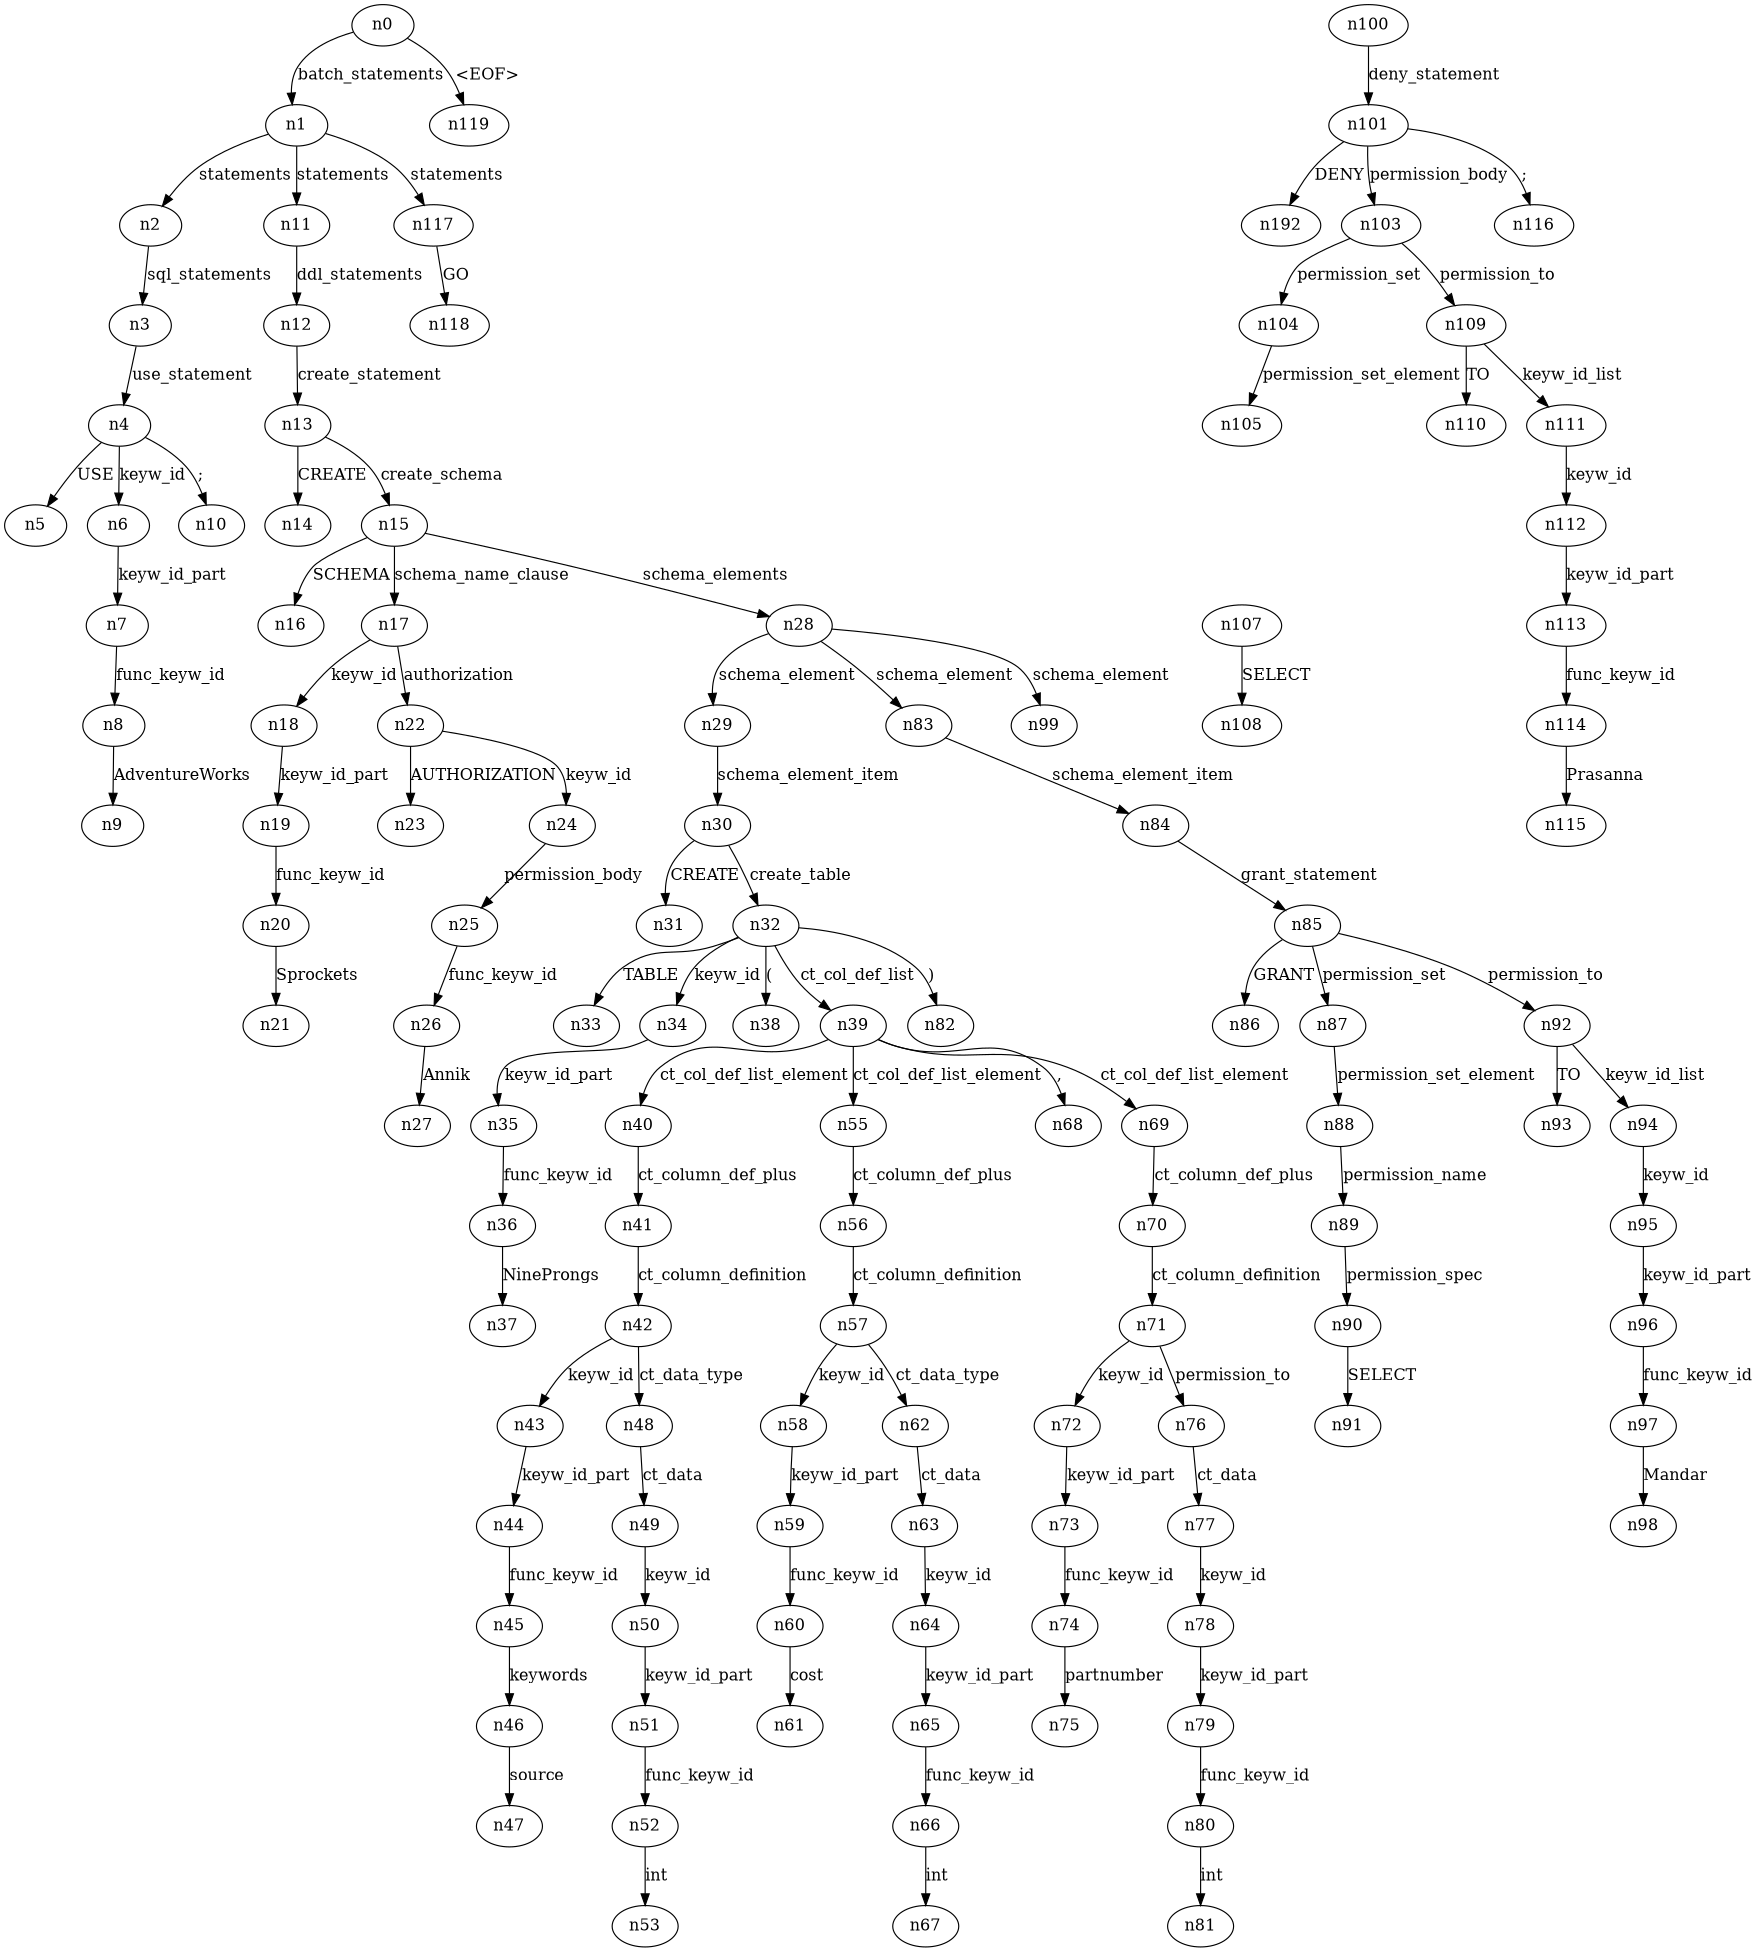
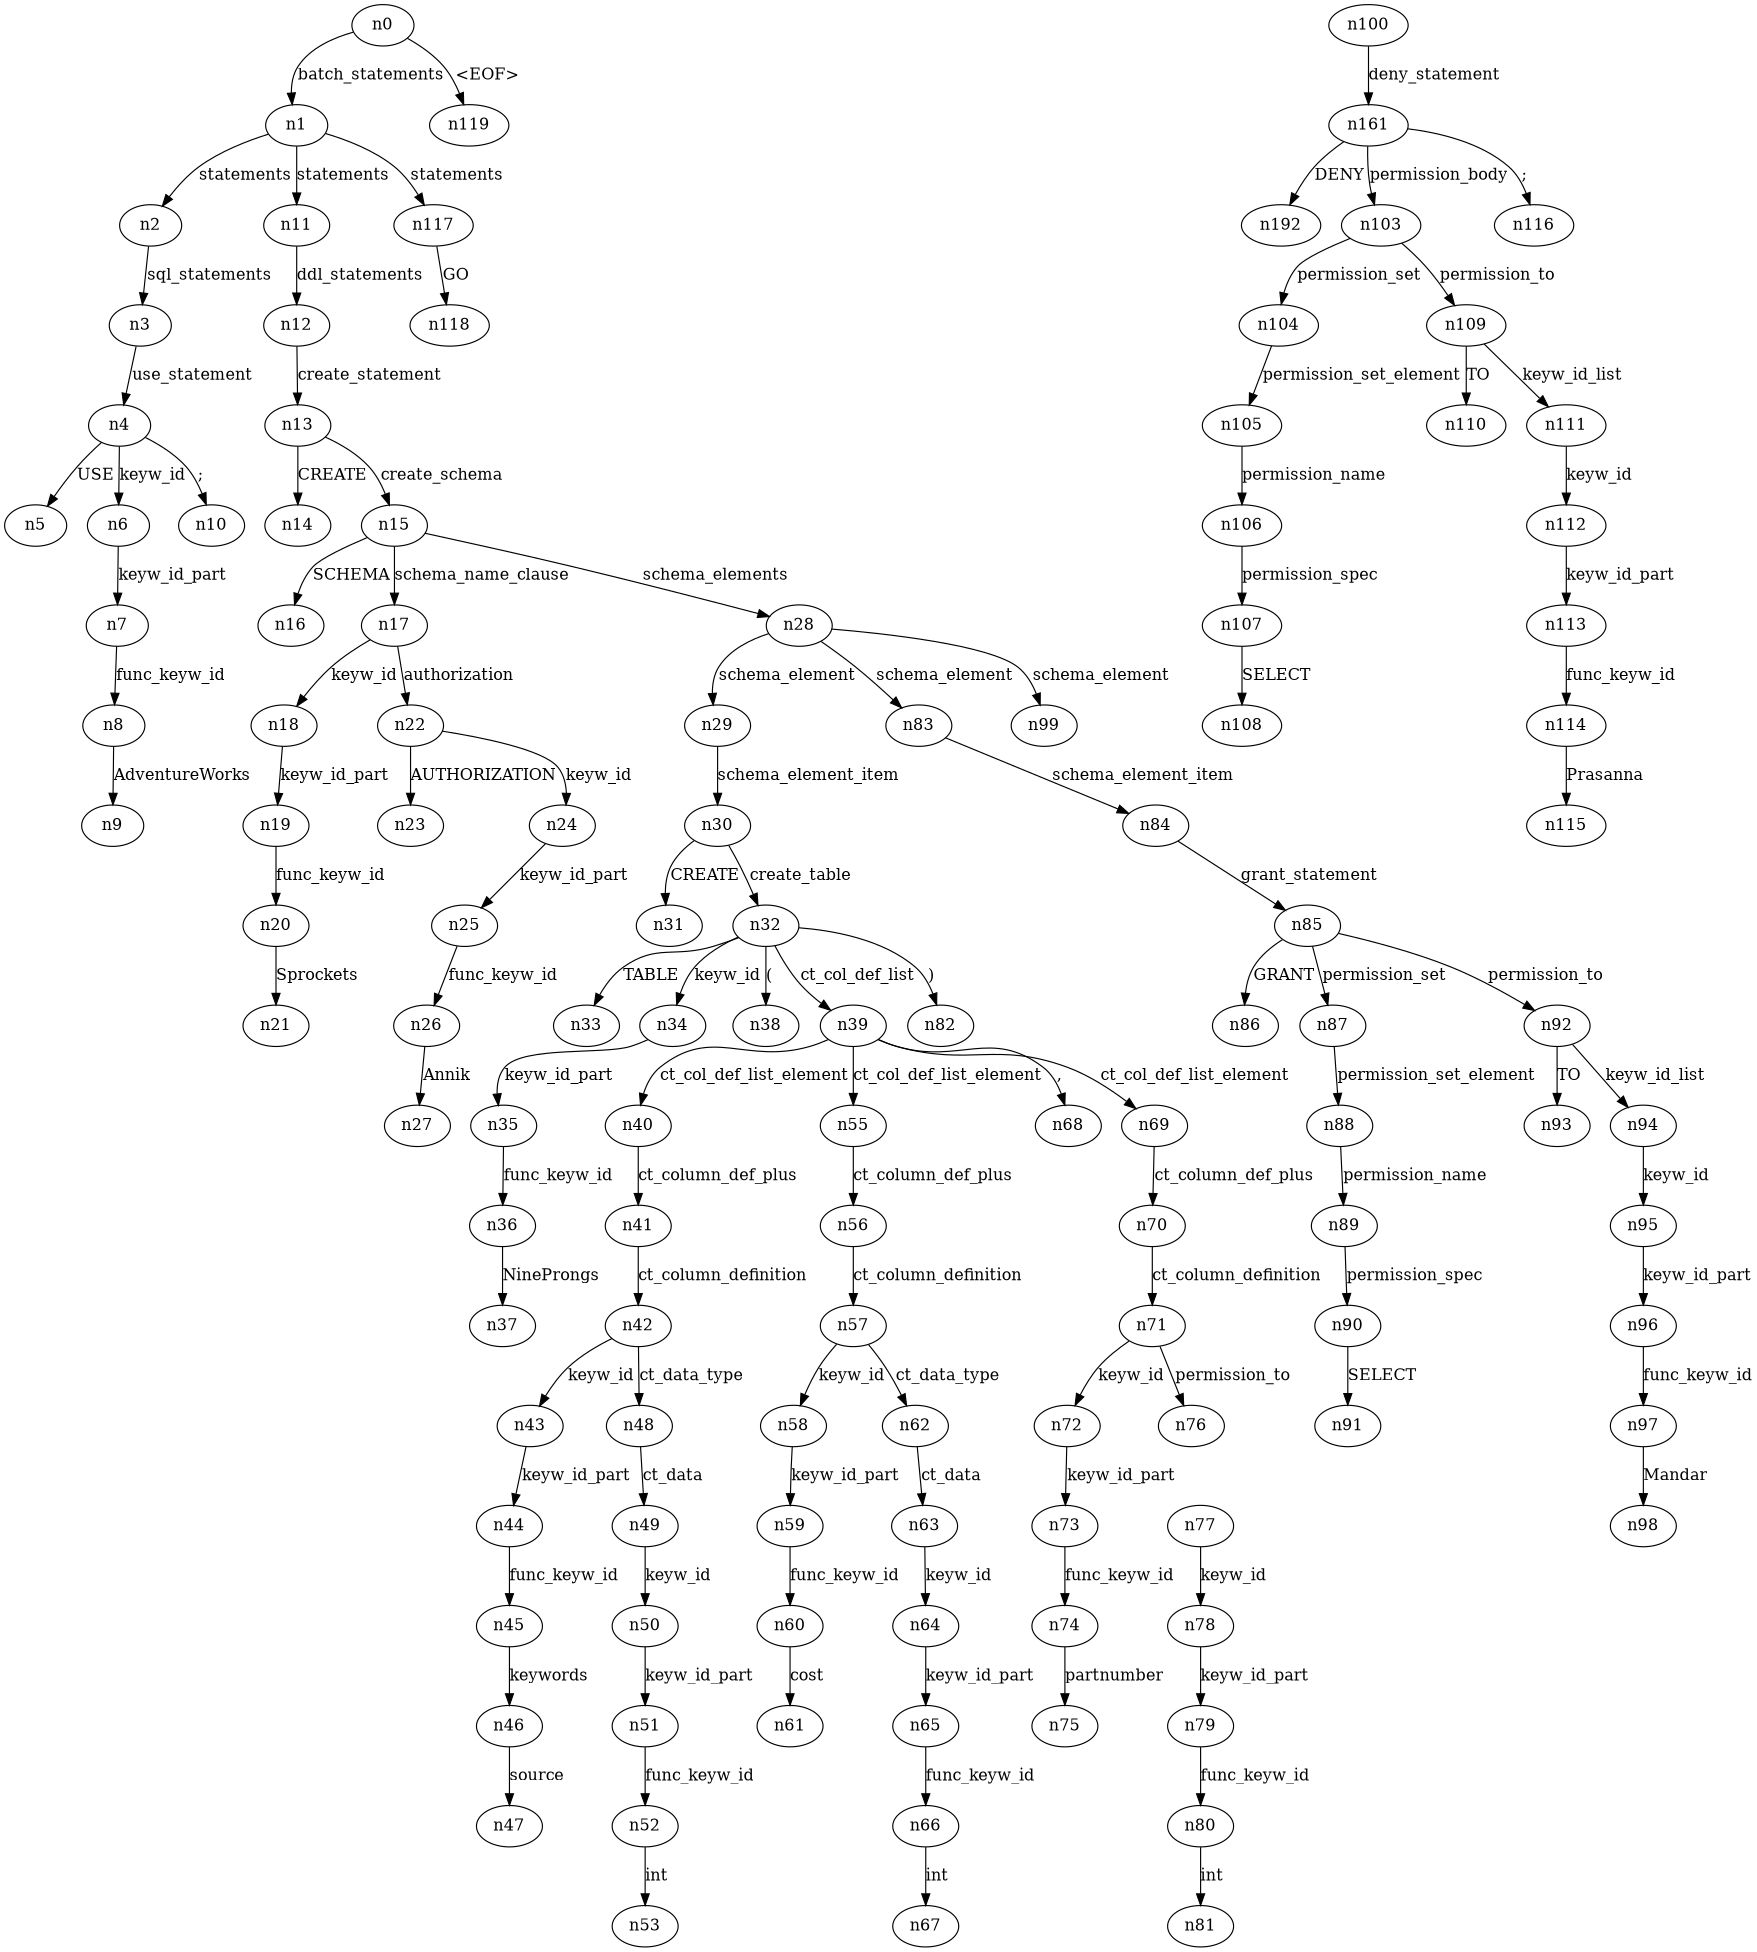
node "n101": label "n101" -> "n161"
node "n106": added
edge "n24" -> "n25": label "permission_body" -> "keyw_id_part"
edge "n76" -> "n77": removed, label "ct_data"
